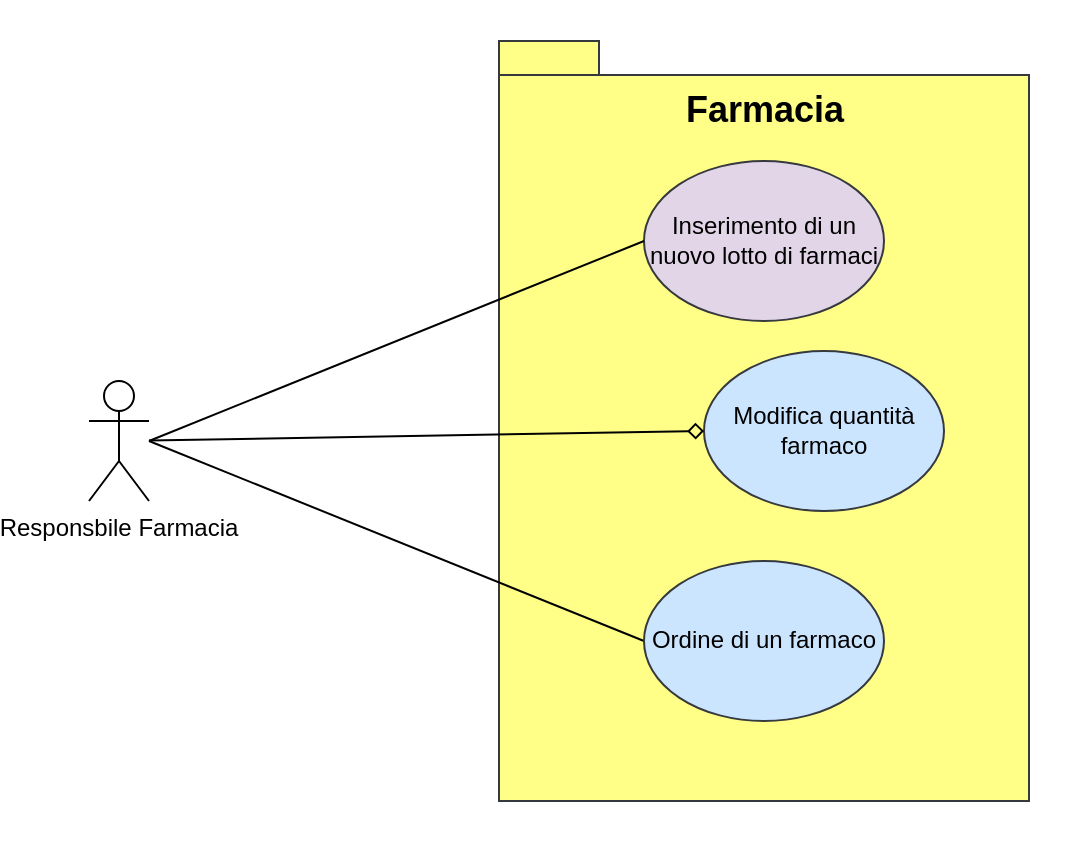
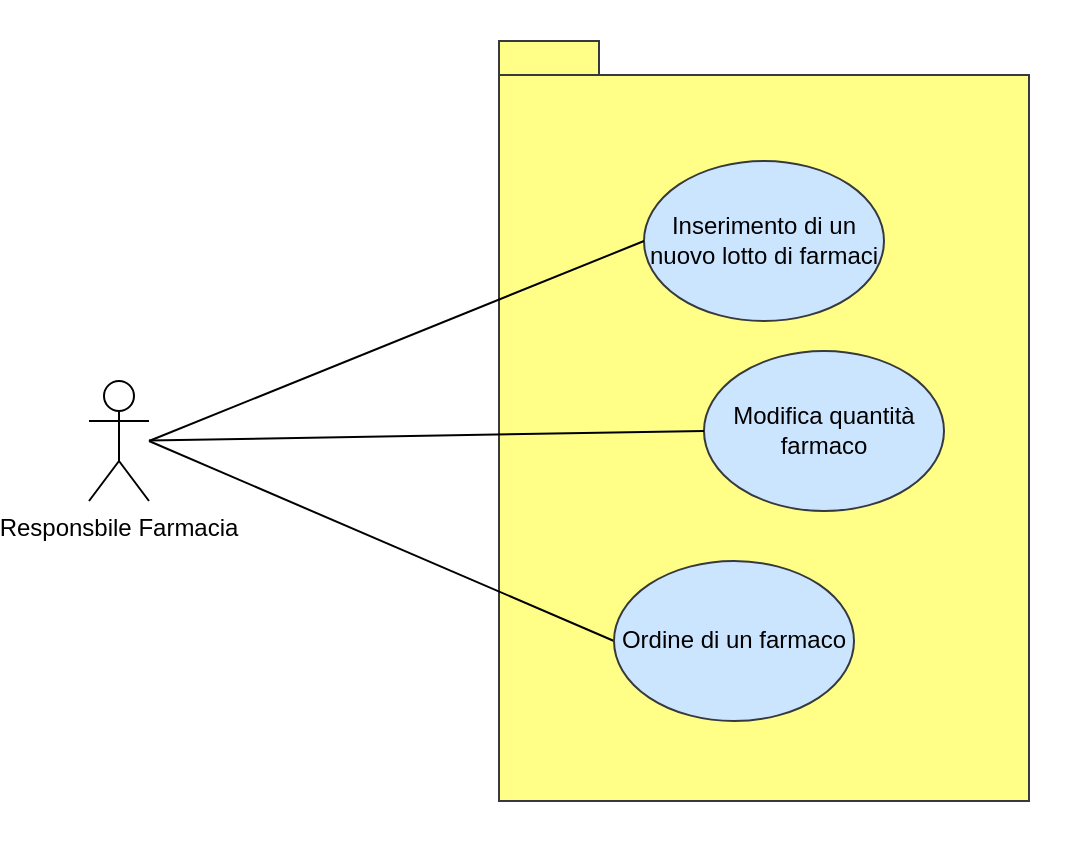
node "Farmacia": removed
node "Inserimento di un nuovo lotto di farmaci": fillcolor #e1d5e7 -> #cce5ff
edge "Responsbile Farmacia" -> "Modifica quantità farmaco": arrowhead diamond -> none
node "Ordine di un farmaco": moved (764, 641) -> (734, 641)
